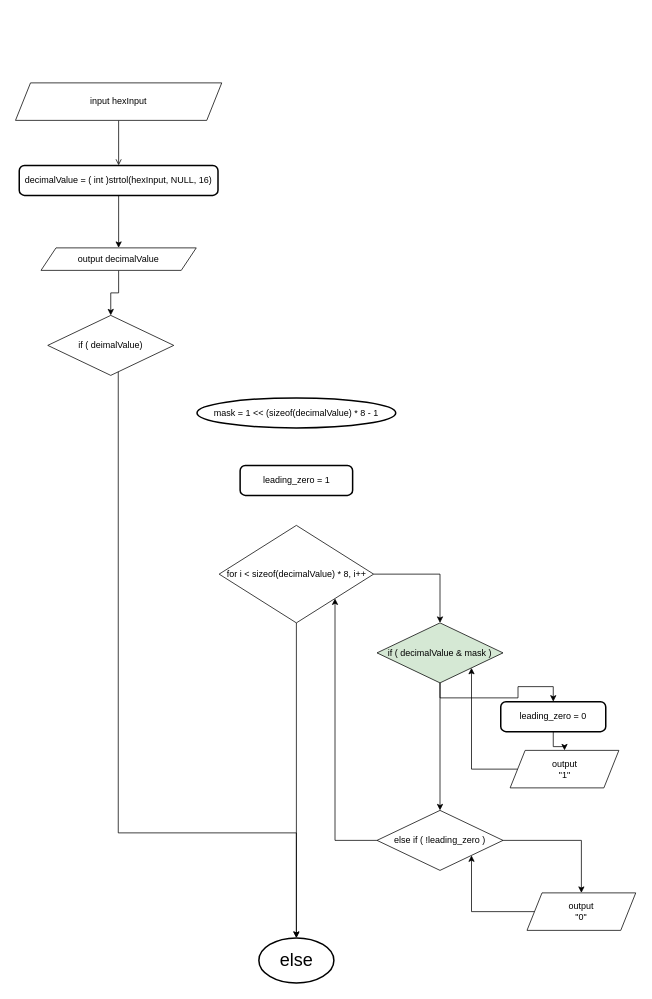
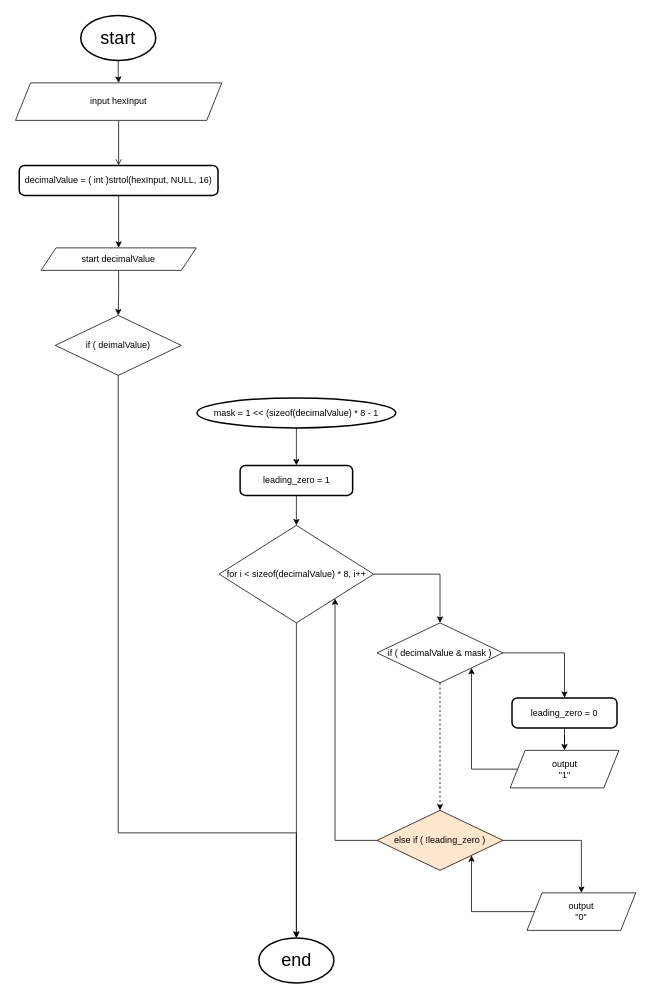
node "start": added
edge "start" -> "input hexInput": added
node "output decimalValue": label "output decimalValue" -> "start decimalValue"
node "if ( deimalValue)": moved (111, 345) -> (118, 345)
edge "mask = 1 << (sizeof(decimalValue) * 8 - 1" -> "leading_zero = 1": added
edge "leading_zero = 1" -> "for i < sizeof(decimalValue) * 8, i++": added
node "if ( decimalValue & mask )": fillcolor #d5e8d4 -> #ffffff
node "leading_zero = 0": moved (553, 717) -> (564, 713)
edge "if ( decimalValue & mask )" -> "else if ( !leading_zero )": style solid -> dashed
node "else if ( !leading_zero )": fillcolor #ffffff -> #ffe6cc
node "else": label "else" -> "end"
